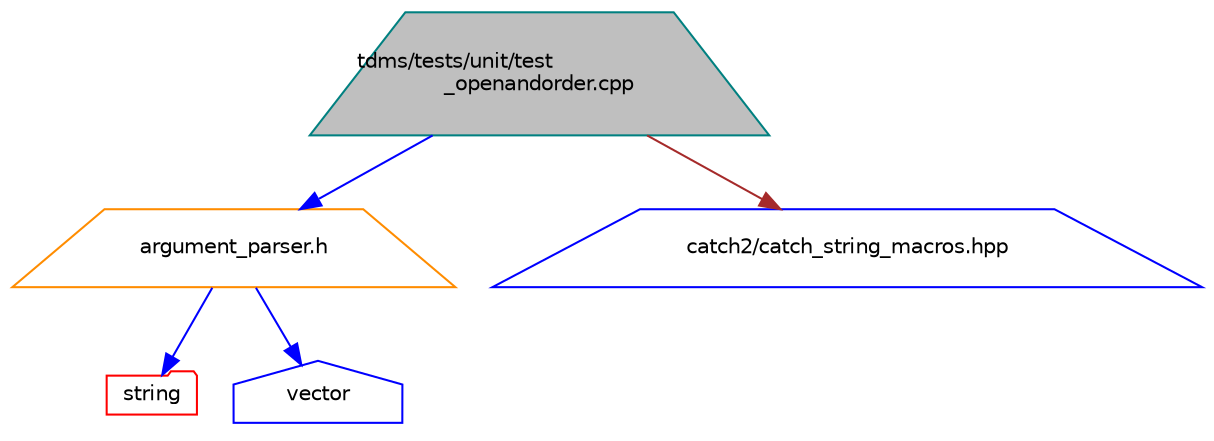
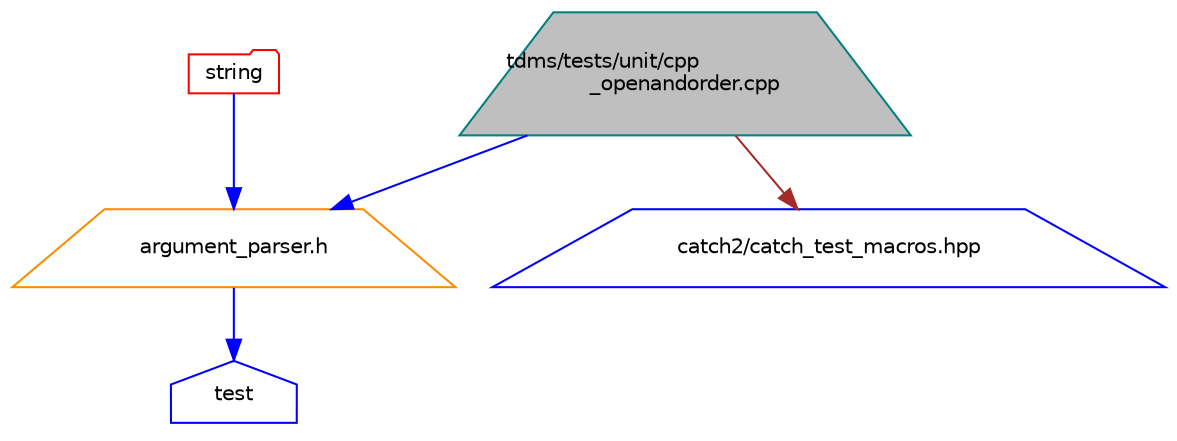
node "tdms/tests/unit/test _openandorder.cpp": label "tdms/tests/unit/test _openandorder.cpp" -> "tdms/tests/unit/cpp _openandorder.cpp"
node "catch2/catch_string_macros.hpp": label "catch2/catch_string_macros.hpp" -> "catch2/catch_test_macros.hpp"
edge "argument_parser.h" -> "string": reversed
node "vector": label "vector" -> "test"
